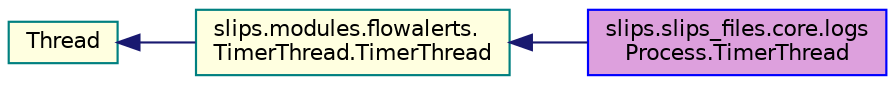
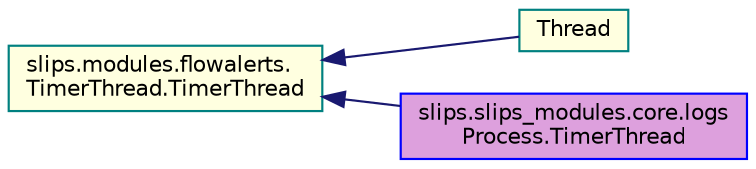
edge "slips.modules.flowalerts. TimerThread.TimerThread" -> "Thread": reversed
node "slips.slips_files.core.logs Process.TimerThread": label "slips.slips_files.core.logs Process.TimerThread" -> "slips.slips_modules.core.logs Process.TimerThread"
